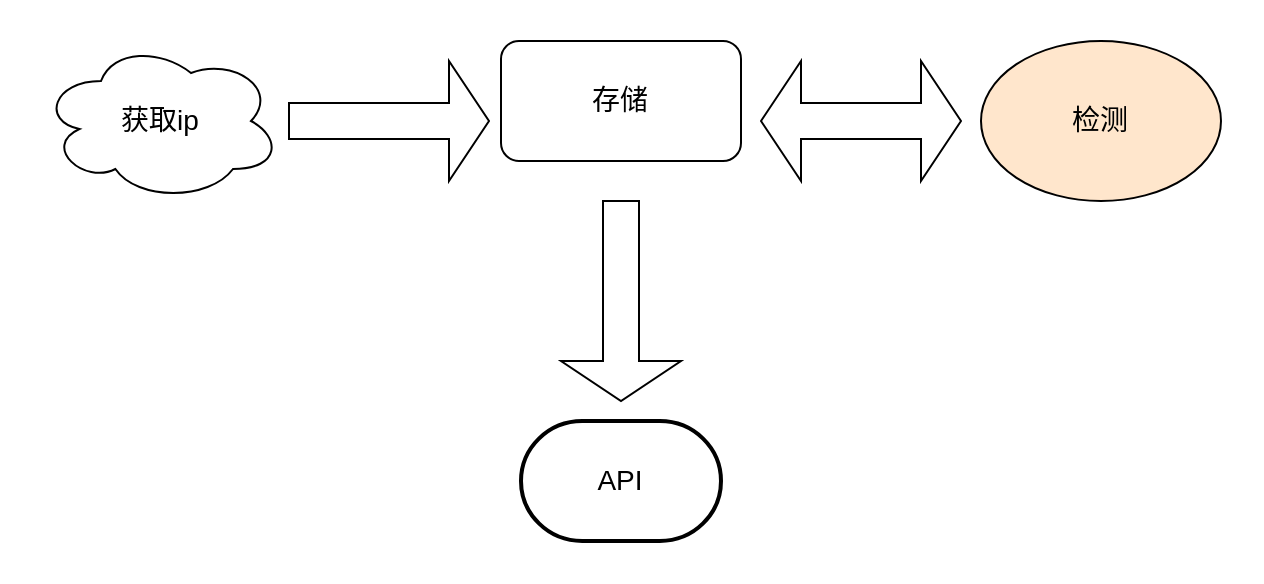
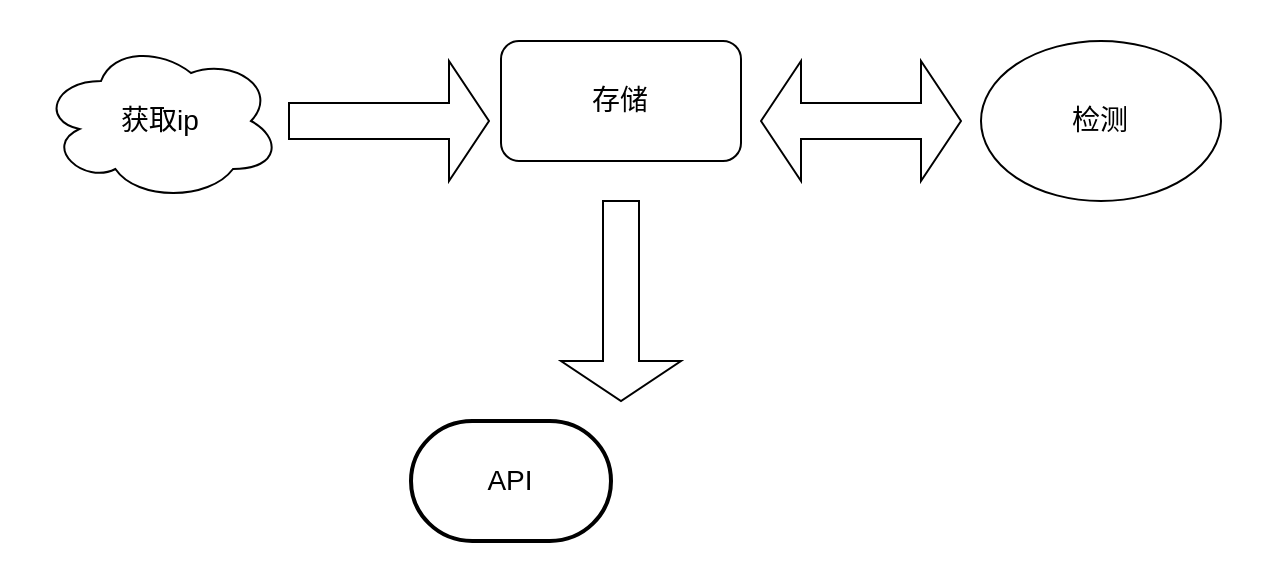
node "检测": fillcolor #ffe6cc -> #ffffff
node "API": moved (621, 481) -> (511, 481)
